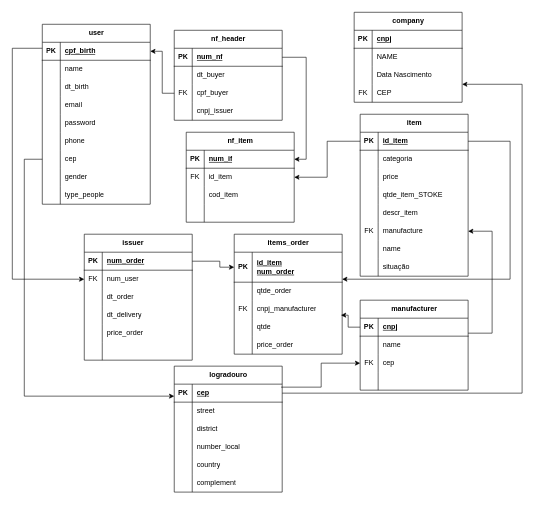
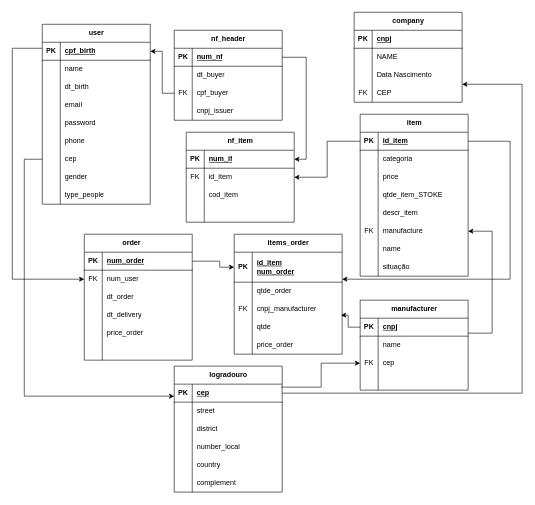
node "issuer": label "issuer" -> "order"
